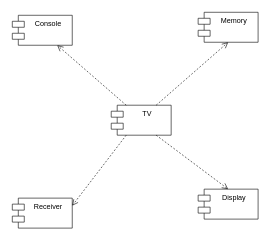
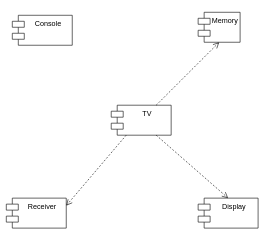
node "Memory": size 60x30 -> 42x30
edge "TV" -> "Console": removed
node "Display": moved (228, 204) -> (228, 213)
node "Receiver": moved (42, 213) -> (36, 213)
